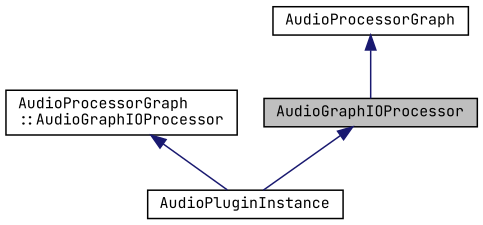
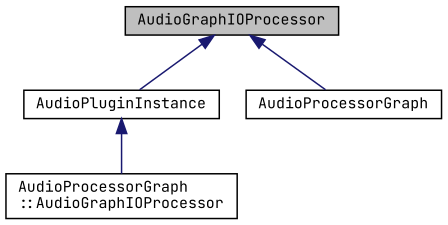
edge "AudioGraphIOProcessor" -> "AudioProcessorGraph": reversed
edge "AudioPluginInstance" -> "AudioProcessorGraph ::AudioGraphIOProcessor": reversed
